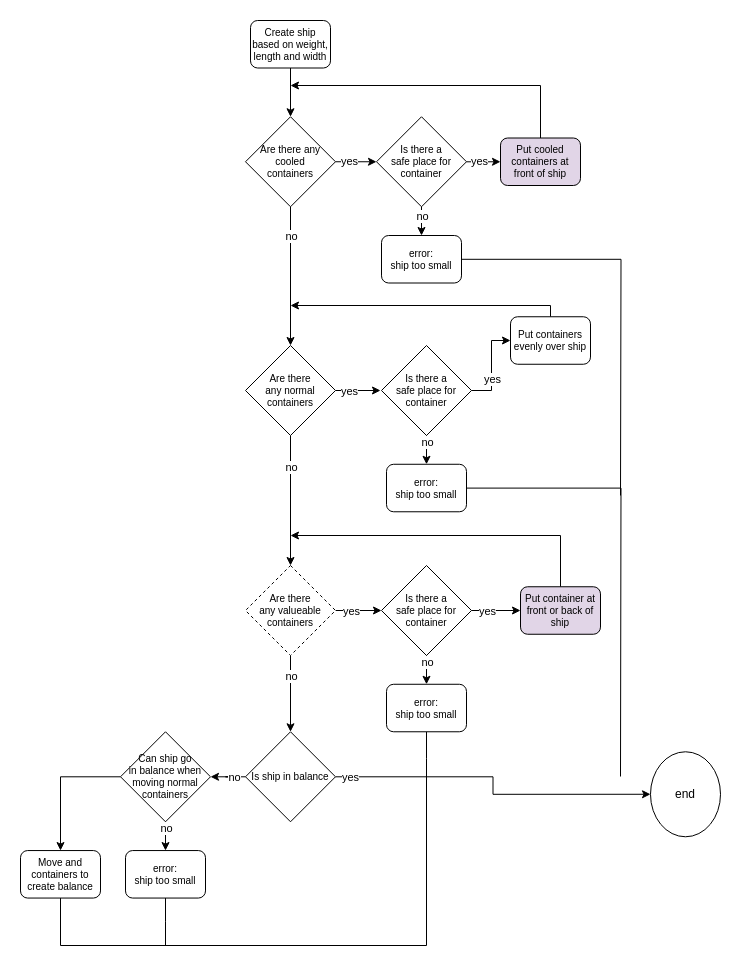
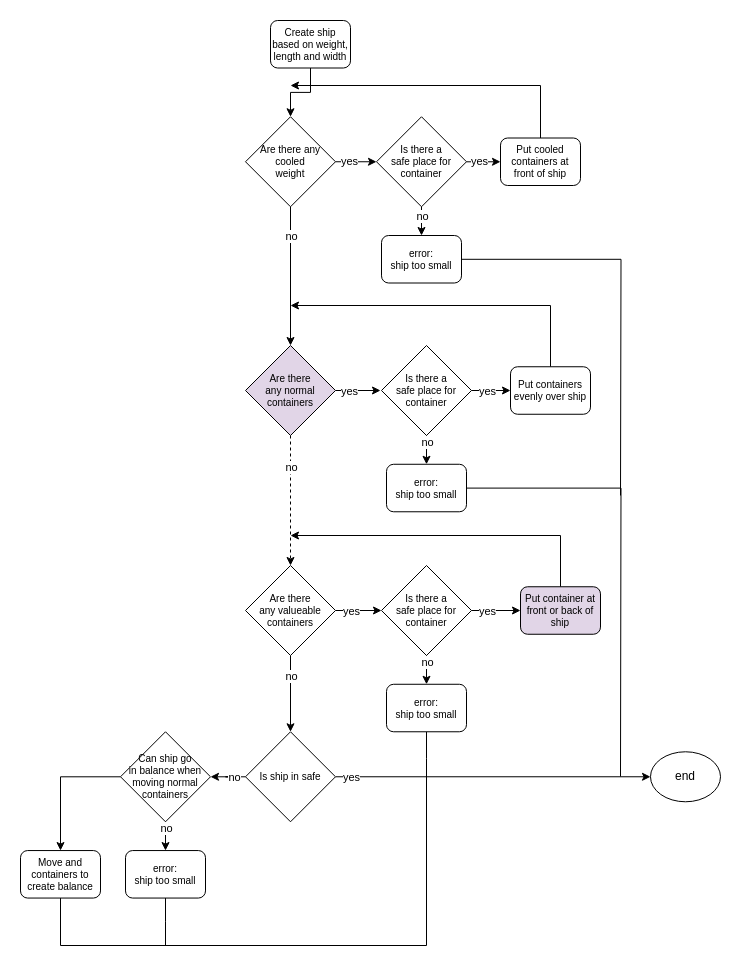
node "Create ship based on weight, length and width": moved (291, 44) -> (311, 44)
node "Are there any cooled containers": label "Are there any cooled containers" -> "Are there any cooled weight"
node "Put cooled containers at front of ship": fillcolor #e1d5e7 -> #ffffff
node "Put containers evenly over ship": moved (551, 341) -> (551, 391)
node "Are there any normal containers": fillcolor #ffffff -> #e1d5e7
edge "Are there any normal containers" -> "Are there any valueable containers": style solid -> dashed
node "Are there any valueable containers": style dashed -> solid
node "Is ship in balance": label "Is ship in balance" -> "Is ship in safe"
node "end": size 70x85 -> 70x50
